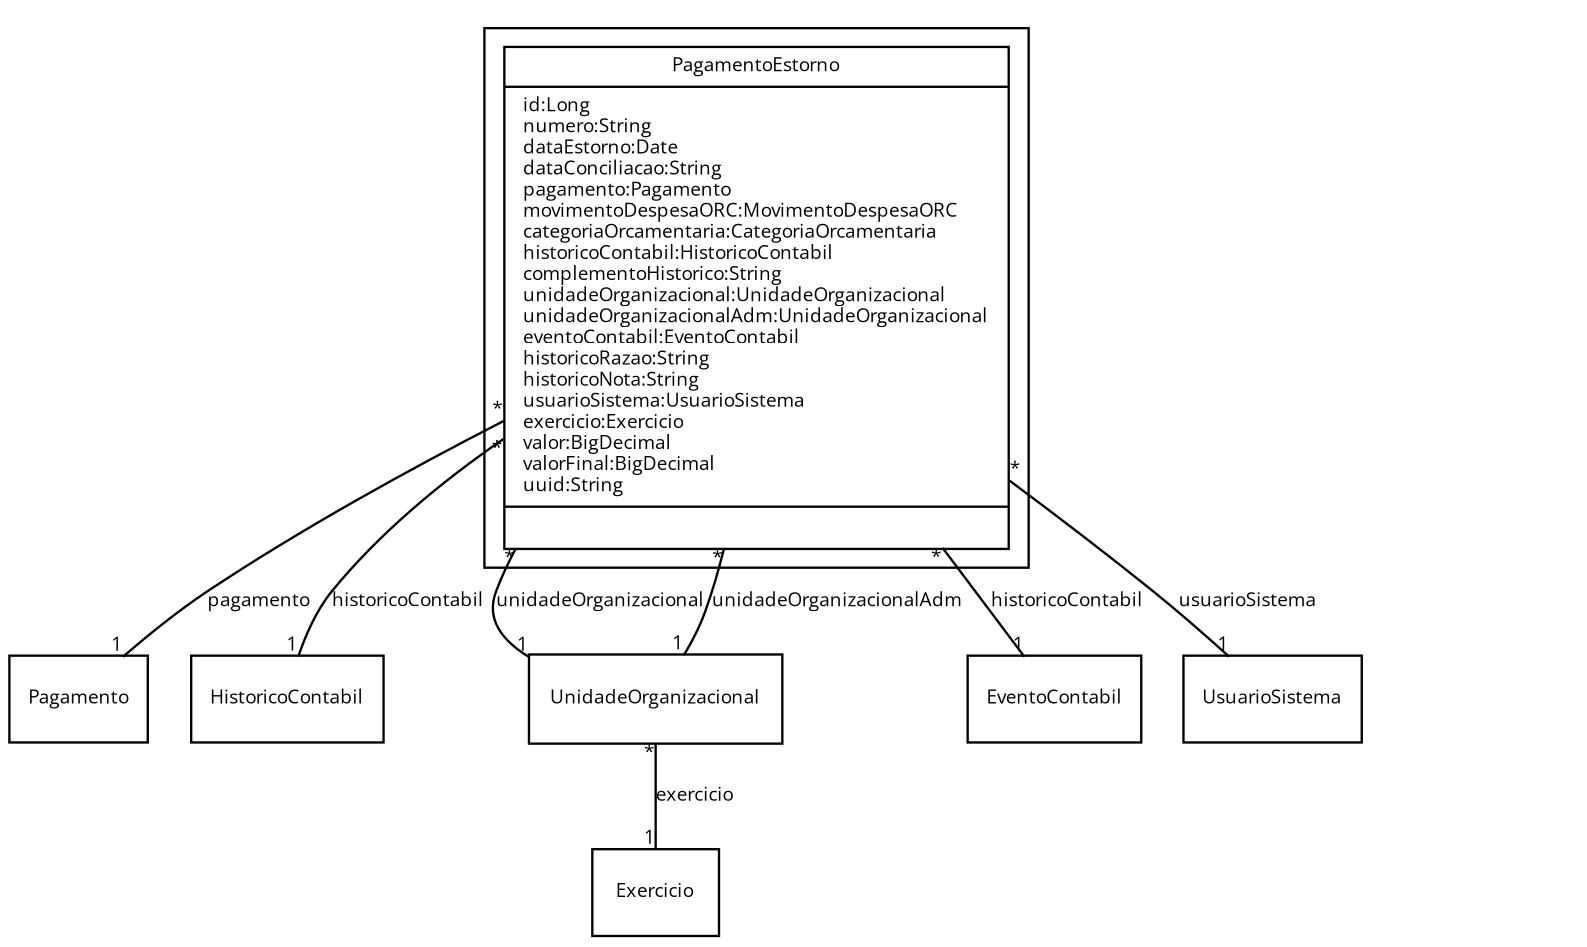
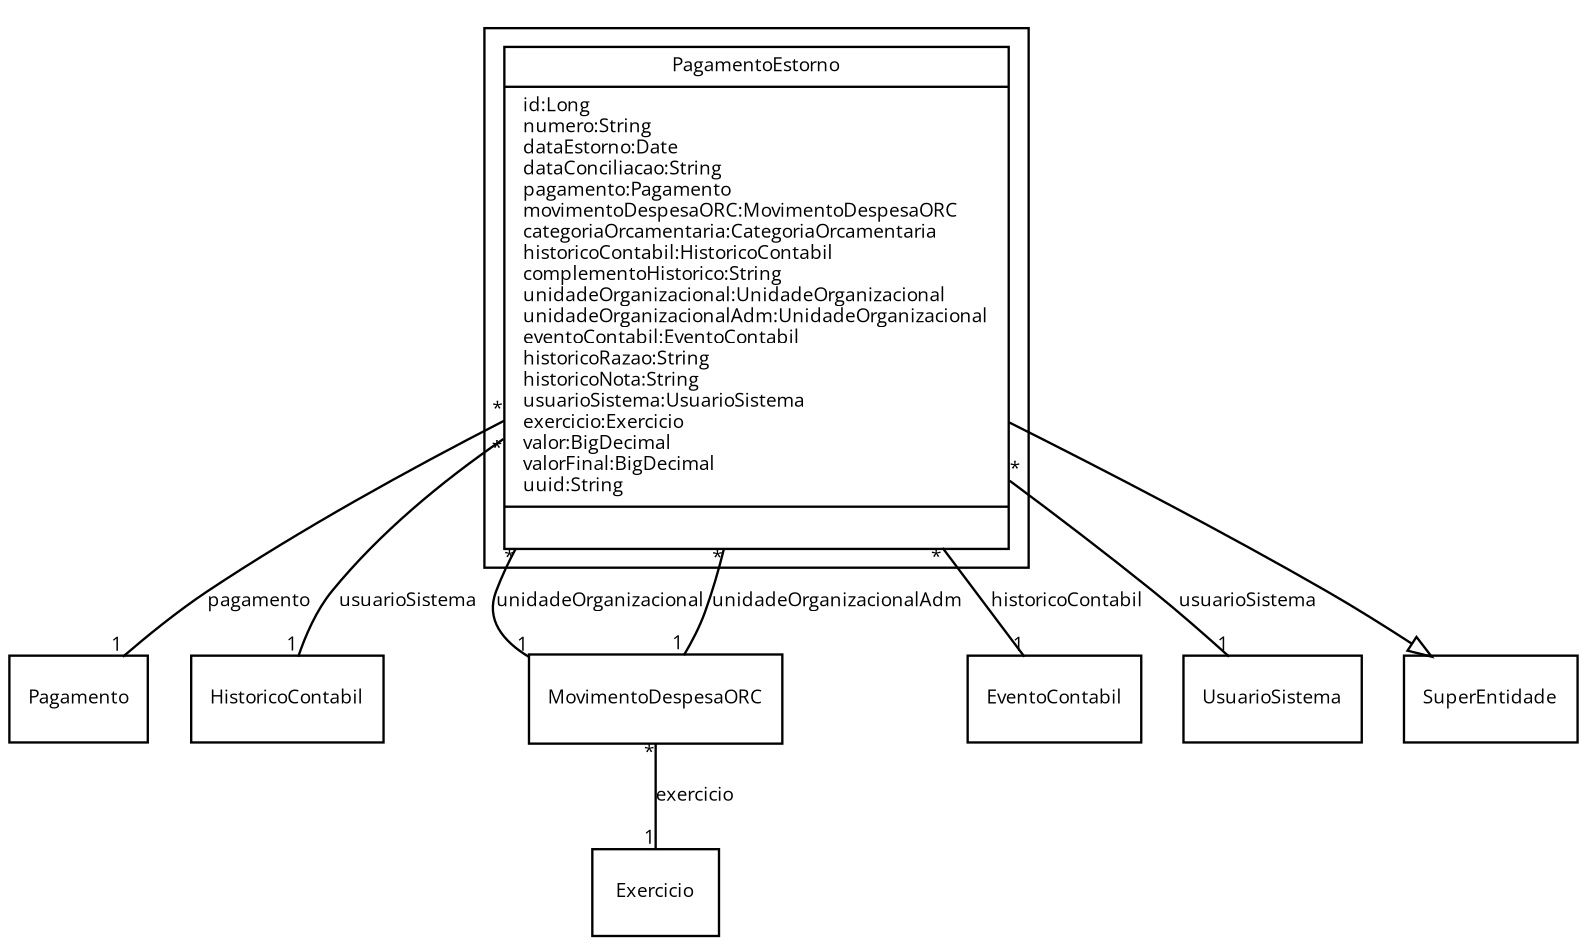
edge "PagamentoEstorno" -- "HistoricoContabil": label "historicoContabil" -> "usuarioSistema"
node "UnidadeOrganizacional": label "UnidadeOrganizacional" -> "MovimentoDespesaORC"
node "SuperEntidade": added
